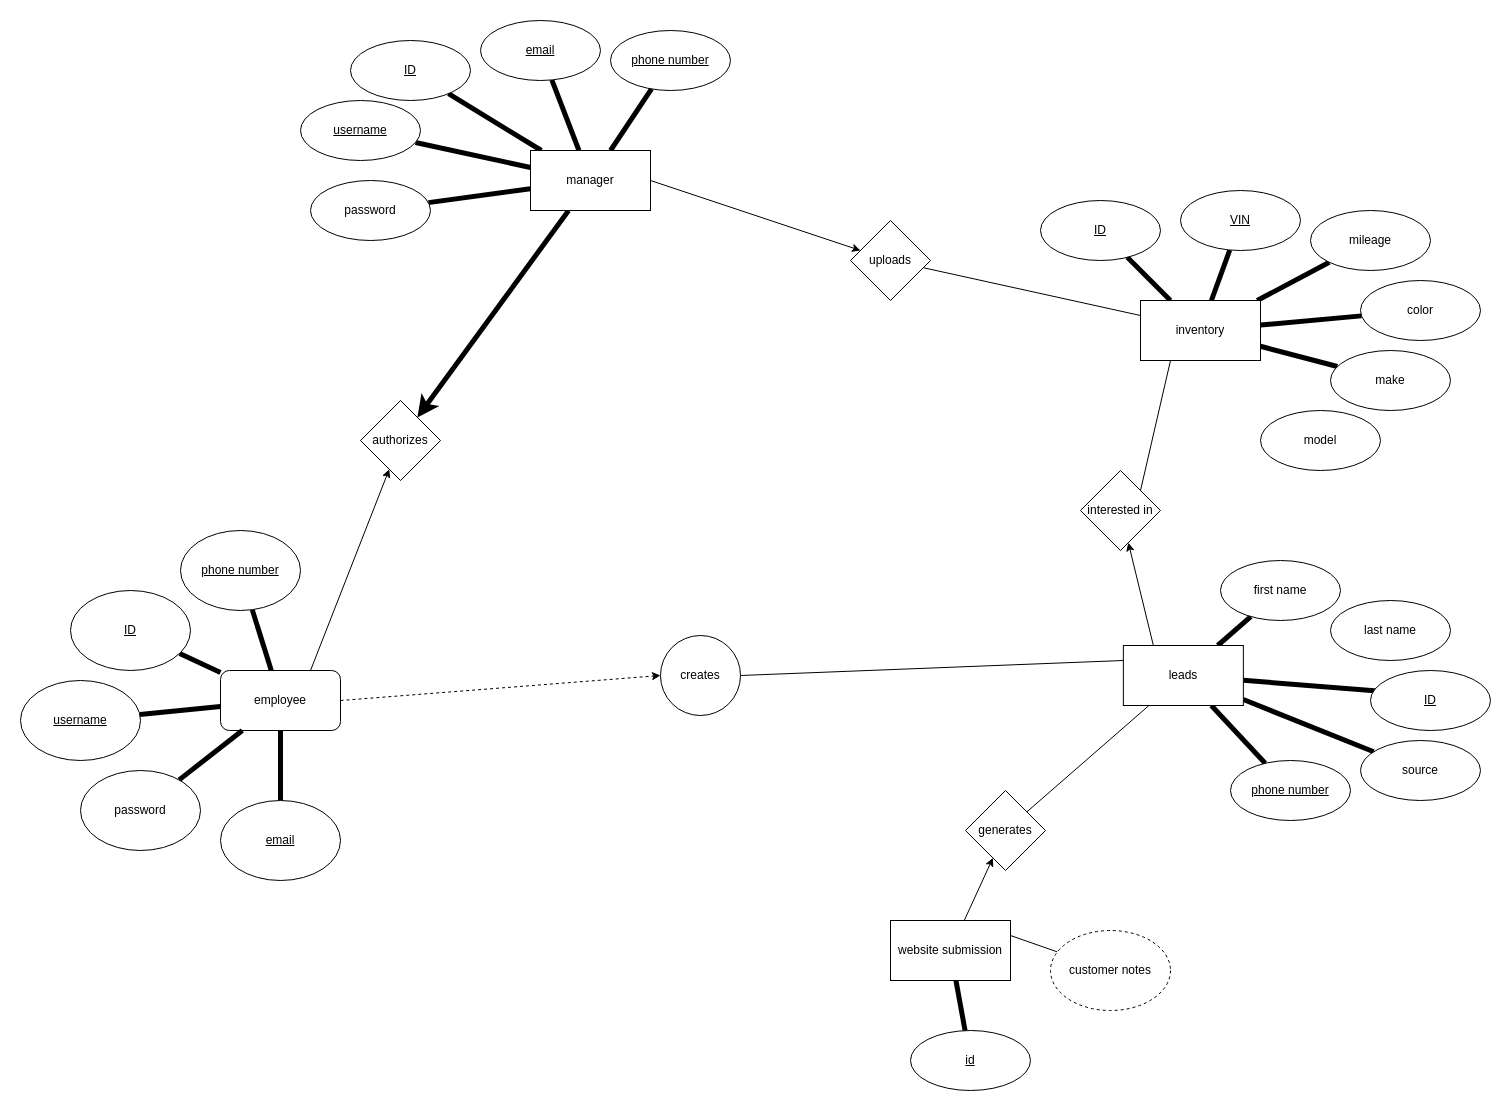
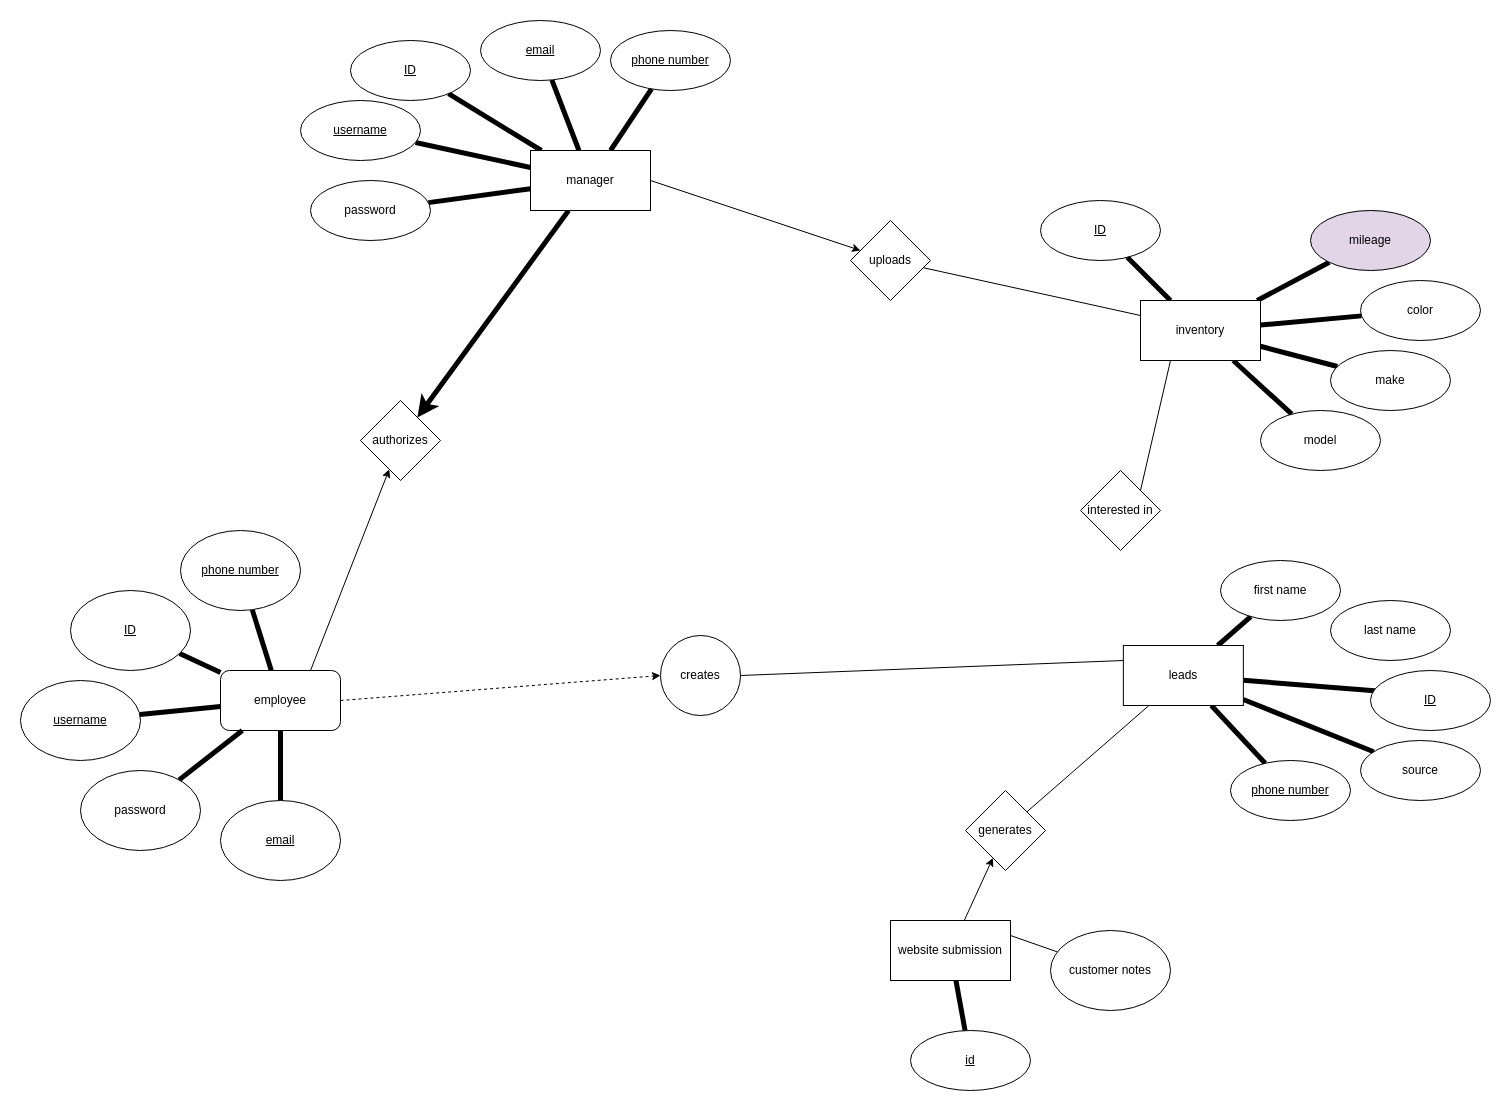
node "VIN": removed
node "mileage": fillcolor #ffffff -> #e1d5e7
edge "VIN" -- "inventory": removed
edge "inventory" -- "model": added
edge "leads" -> "interested in": removed
node "customer notes": style dashed -> solid
